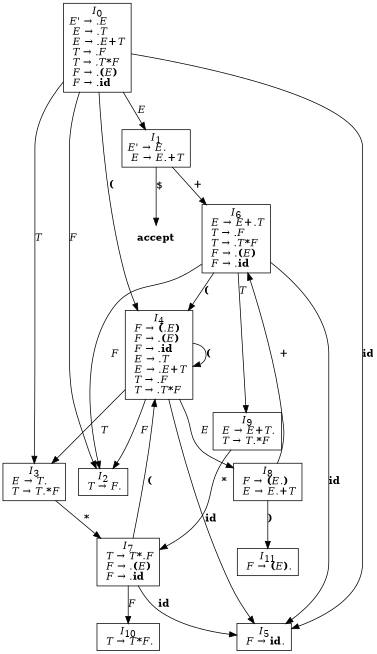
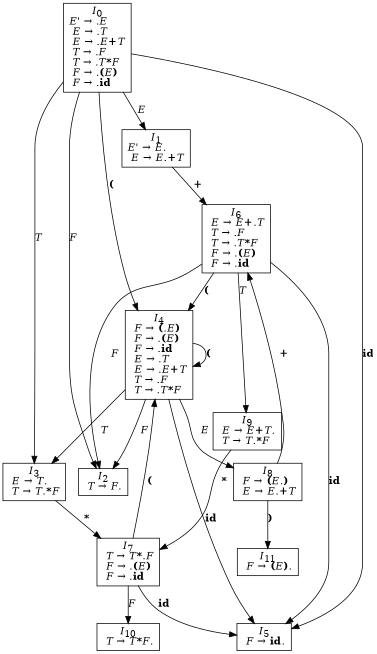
node "accept": removed
